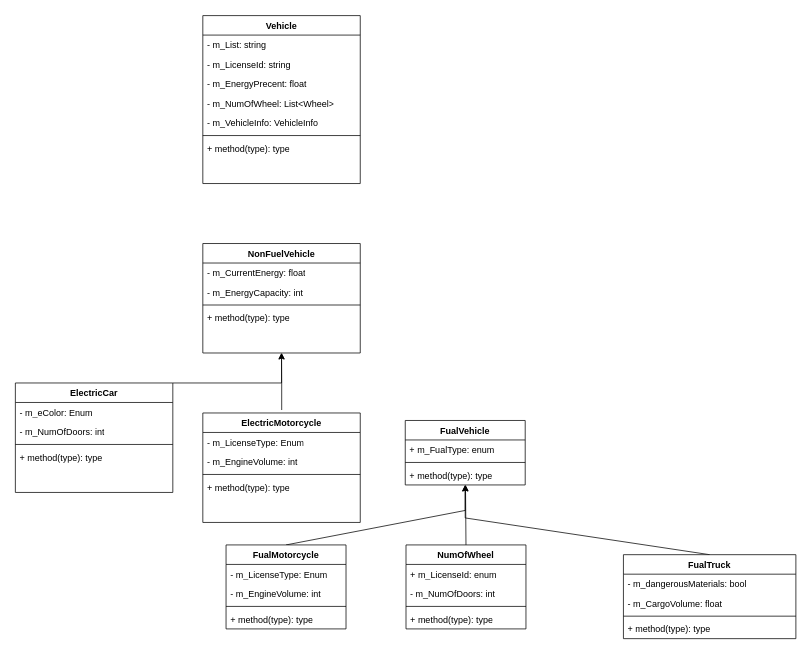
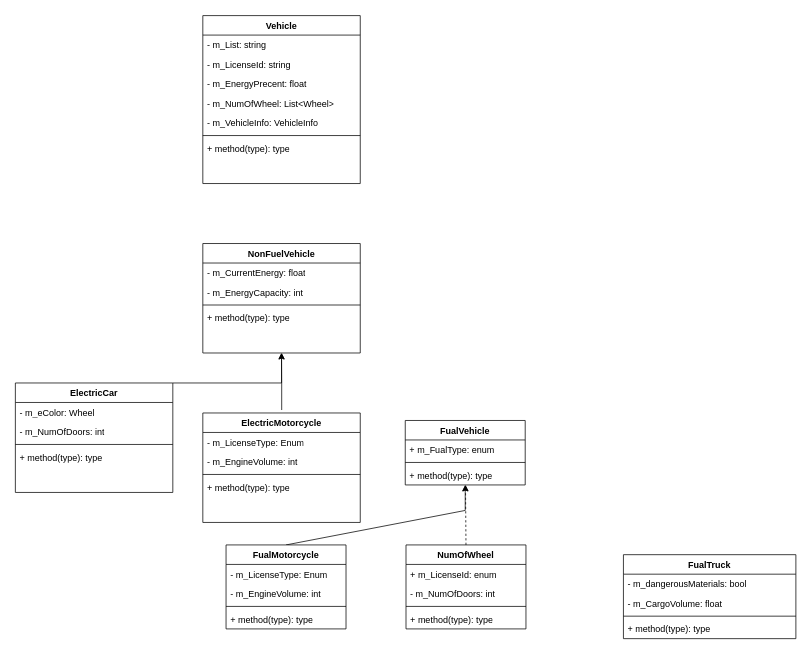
node "- m_eColor: Enum": label "- m_eColor: Enum" -> "- m_eColor: Wheel"
edge "NumOfWheel" -> "FualVehicle": style solid -> dashed
edge "FualTruck" -> "FualVehicle": removed
